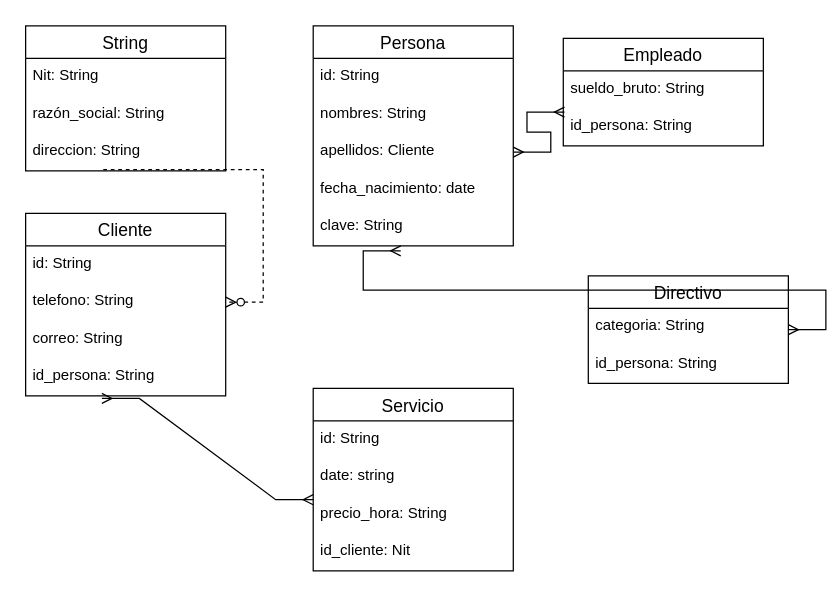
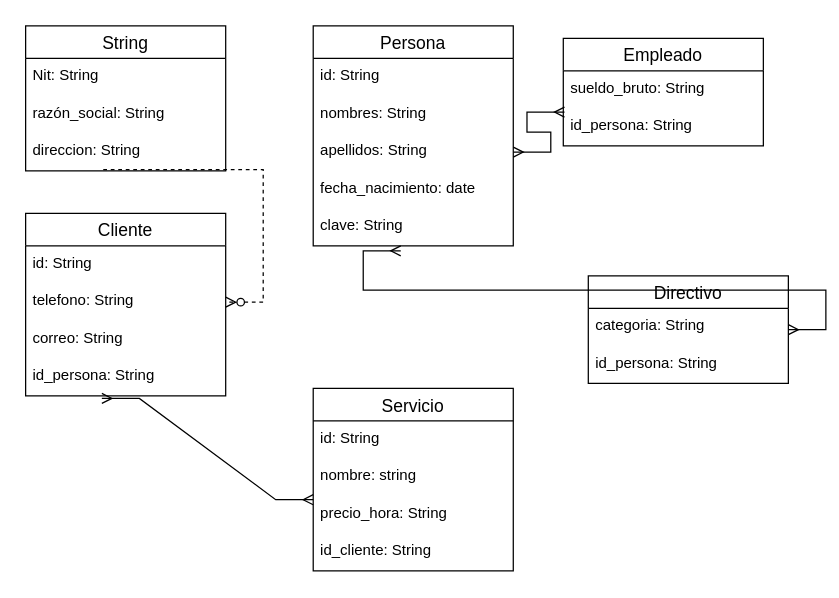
node "apellidos: Cliente": label "apellidos: Cliente" -> "apellidos: String"
node "date: string": label "date: string" -> "nombre: string"
node "id_cliente: Nit": label "id_cliente: Nit" -> "id_cliente: String"
